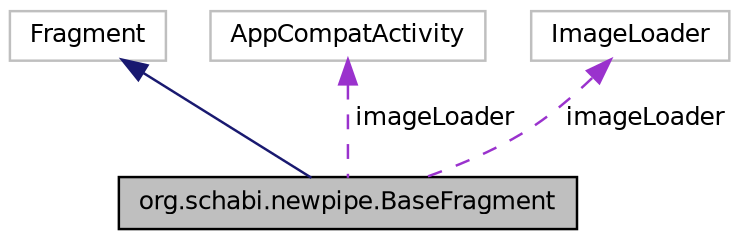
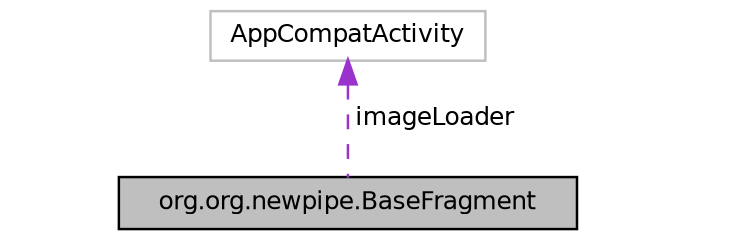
node "Fragment": removed
node "ImageLoader": removed
node "org.schabi.newpipe.BaseFragment": label "org.schabi.newpipe.BaseFragment" -> "org.org.newpipe.BaseFragment"
